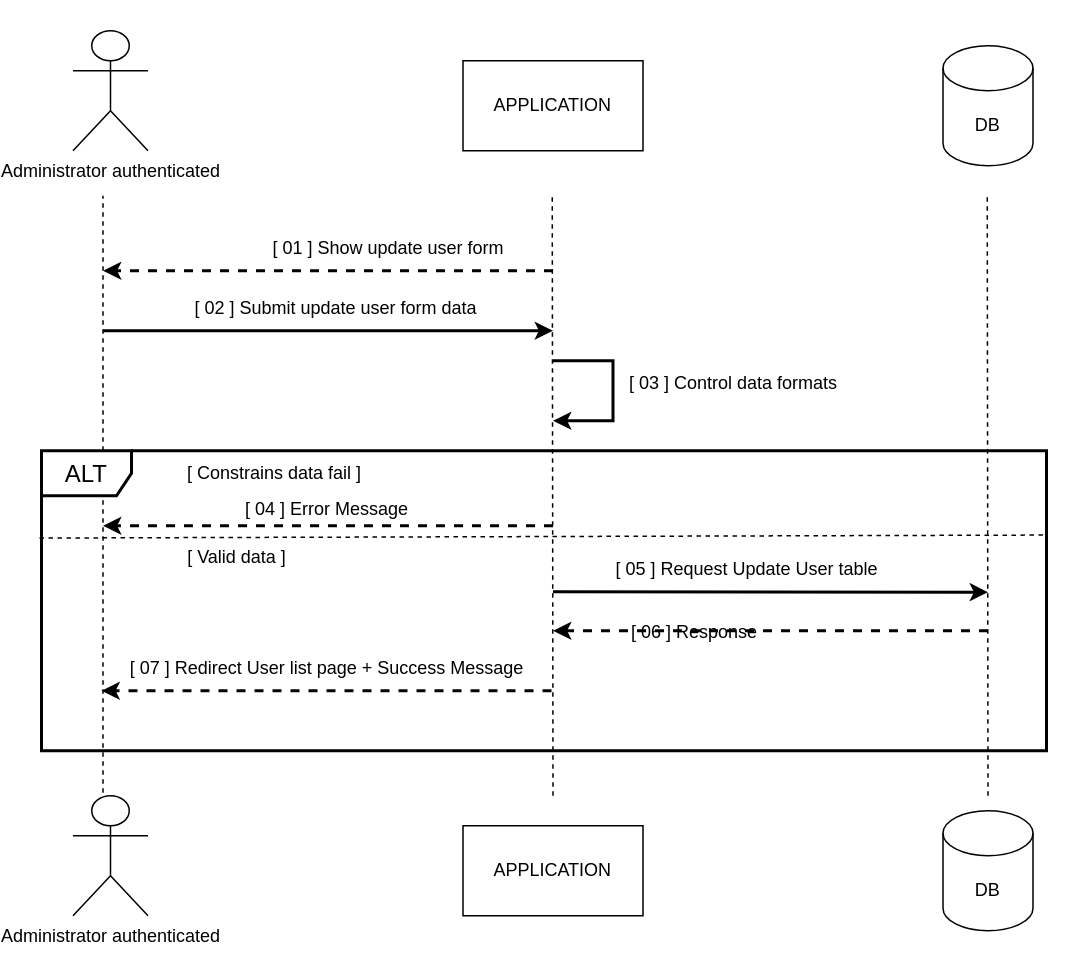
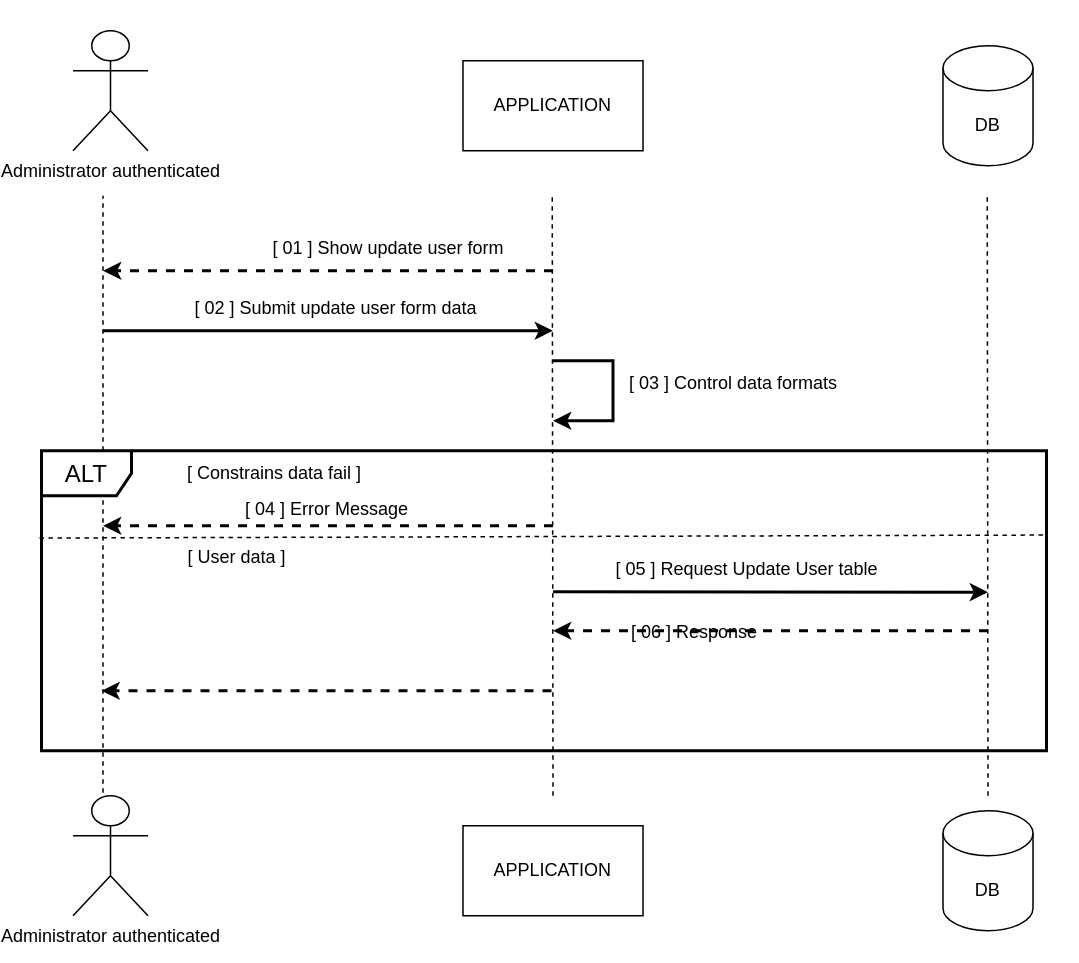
node "[ Valid data ]": label "[ Valid data ]" -> "[ User data ]"
node "[ 07 ] Redirect User list page + Success Message": removed
